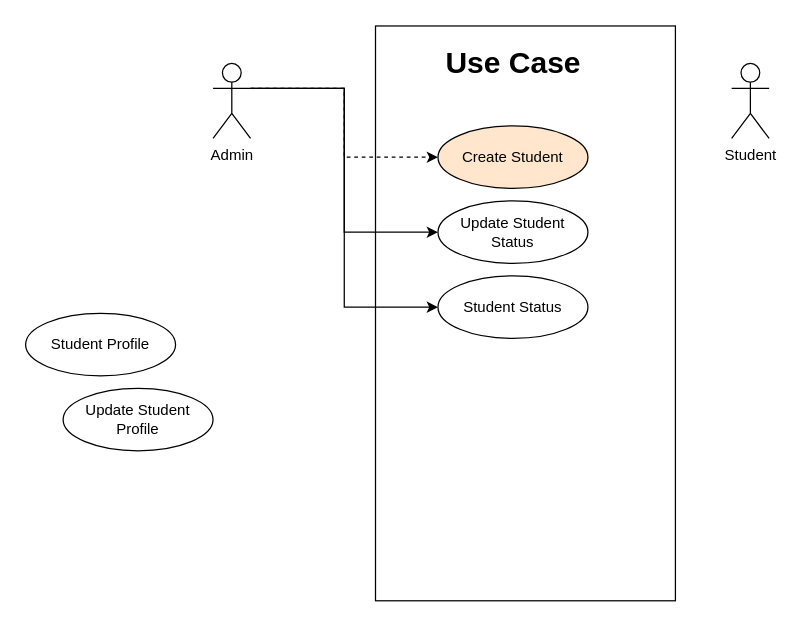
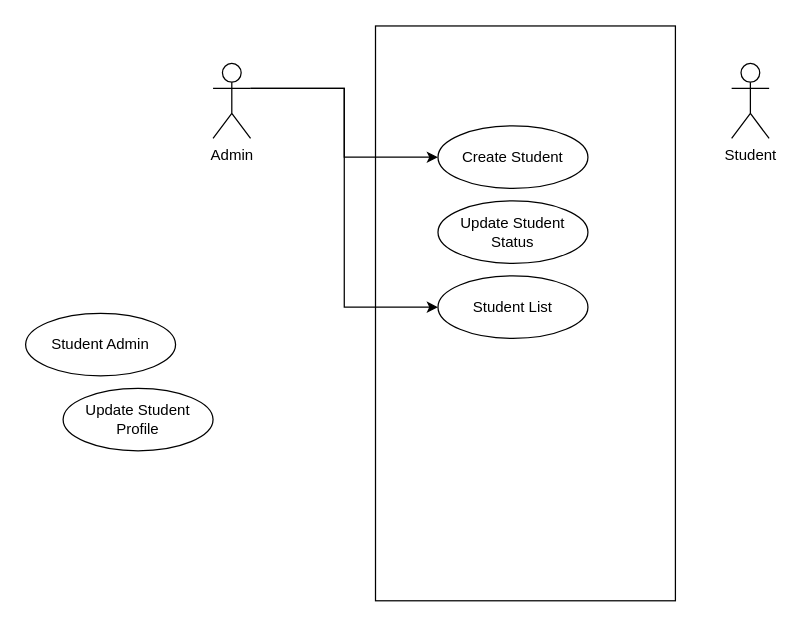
node "Use Case": removed
edge "Admin" -> "Create Student": style dashed -> solid
node "Create Student": fillcolor #ffe6cc -> #ffffff
edge "Admin" -> "Update Student Status": removed
node "Student Status": label "Student Status" -> "Student List"
node "Student Profile": label "Student Profile" -> "Student Admin"
